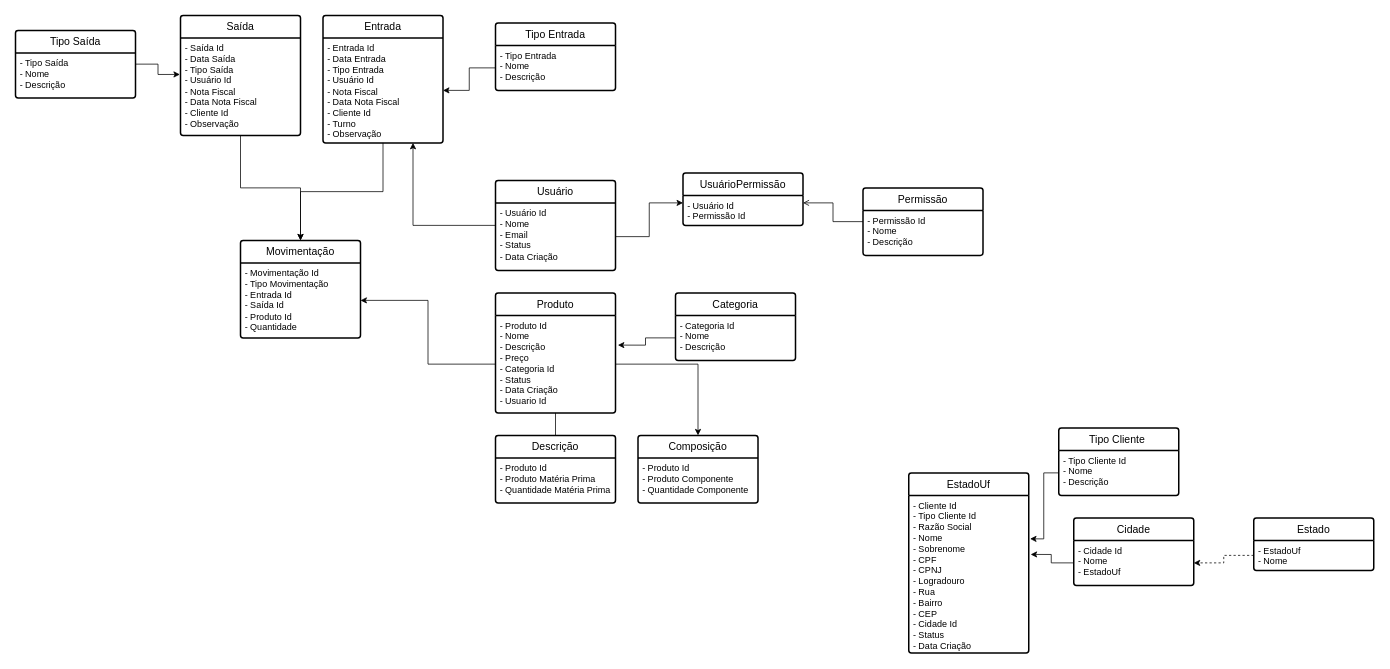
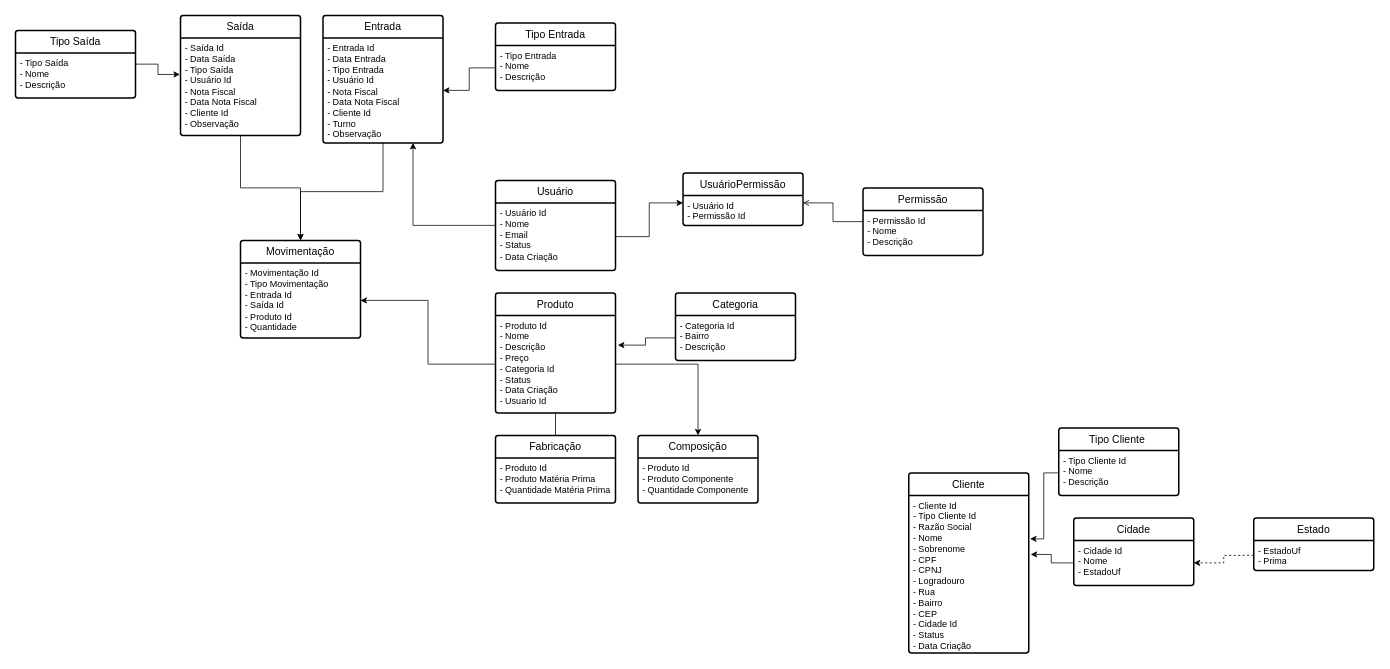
node "- Categoria Id - Nome - Descrição": label "- Categoria Id - Nome - Descrição" -> "- Categoria Id - Bairro - Descrição"
node "Descrição": label "Descrição" -> "Fabricação"
node "EstadoUf": label "EstadoUf" -> "Cliente"
node "- EstadoUf - Nome": label "- EstadoUf - Nome" -> "- EstadoUf - Prima"
